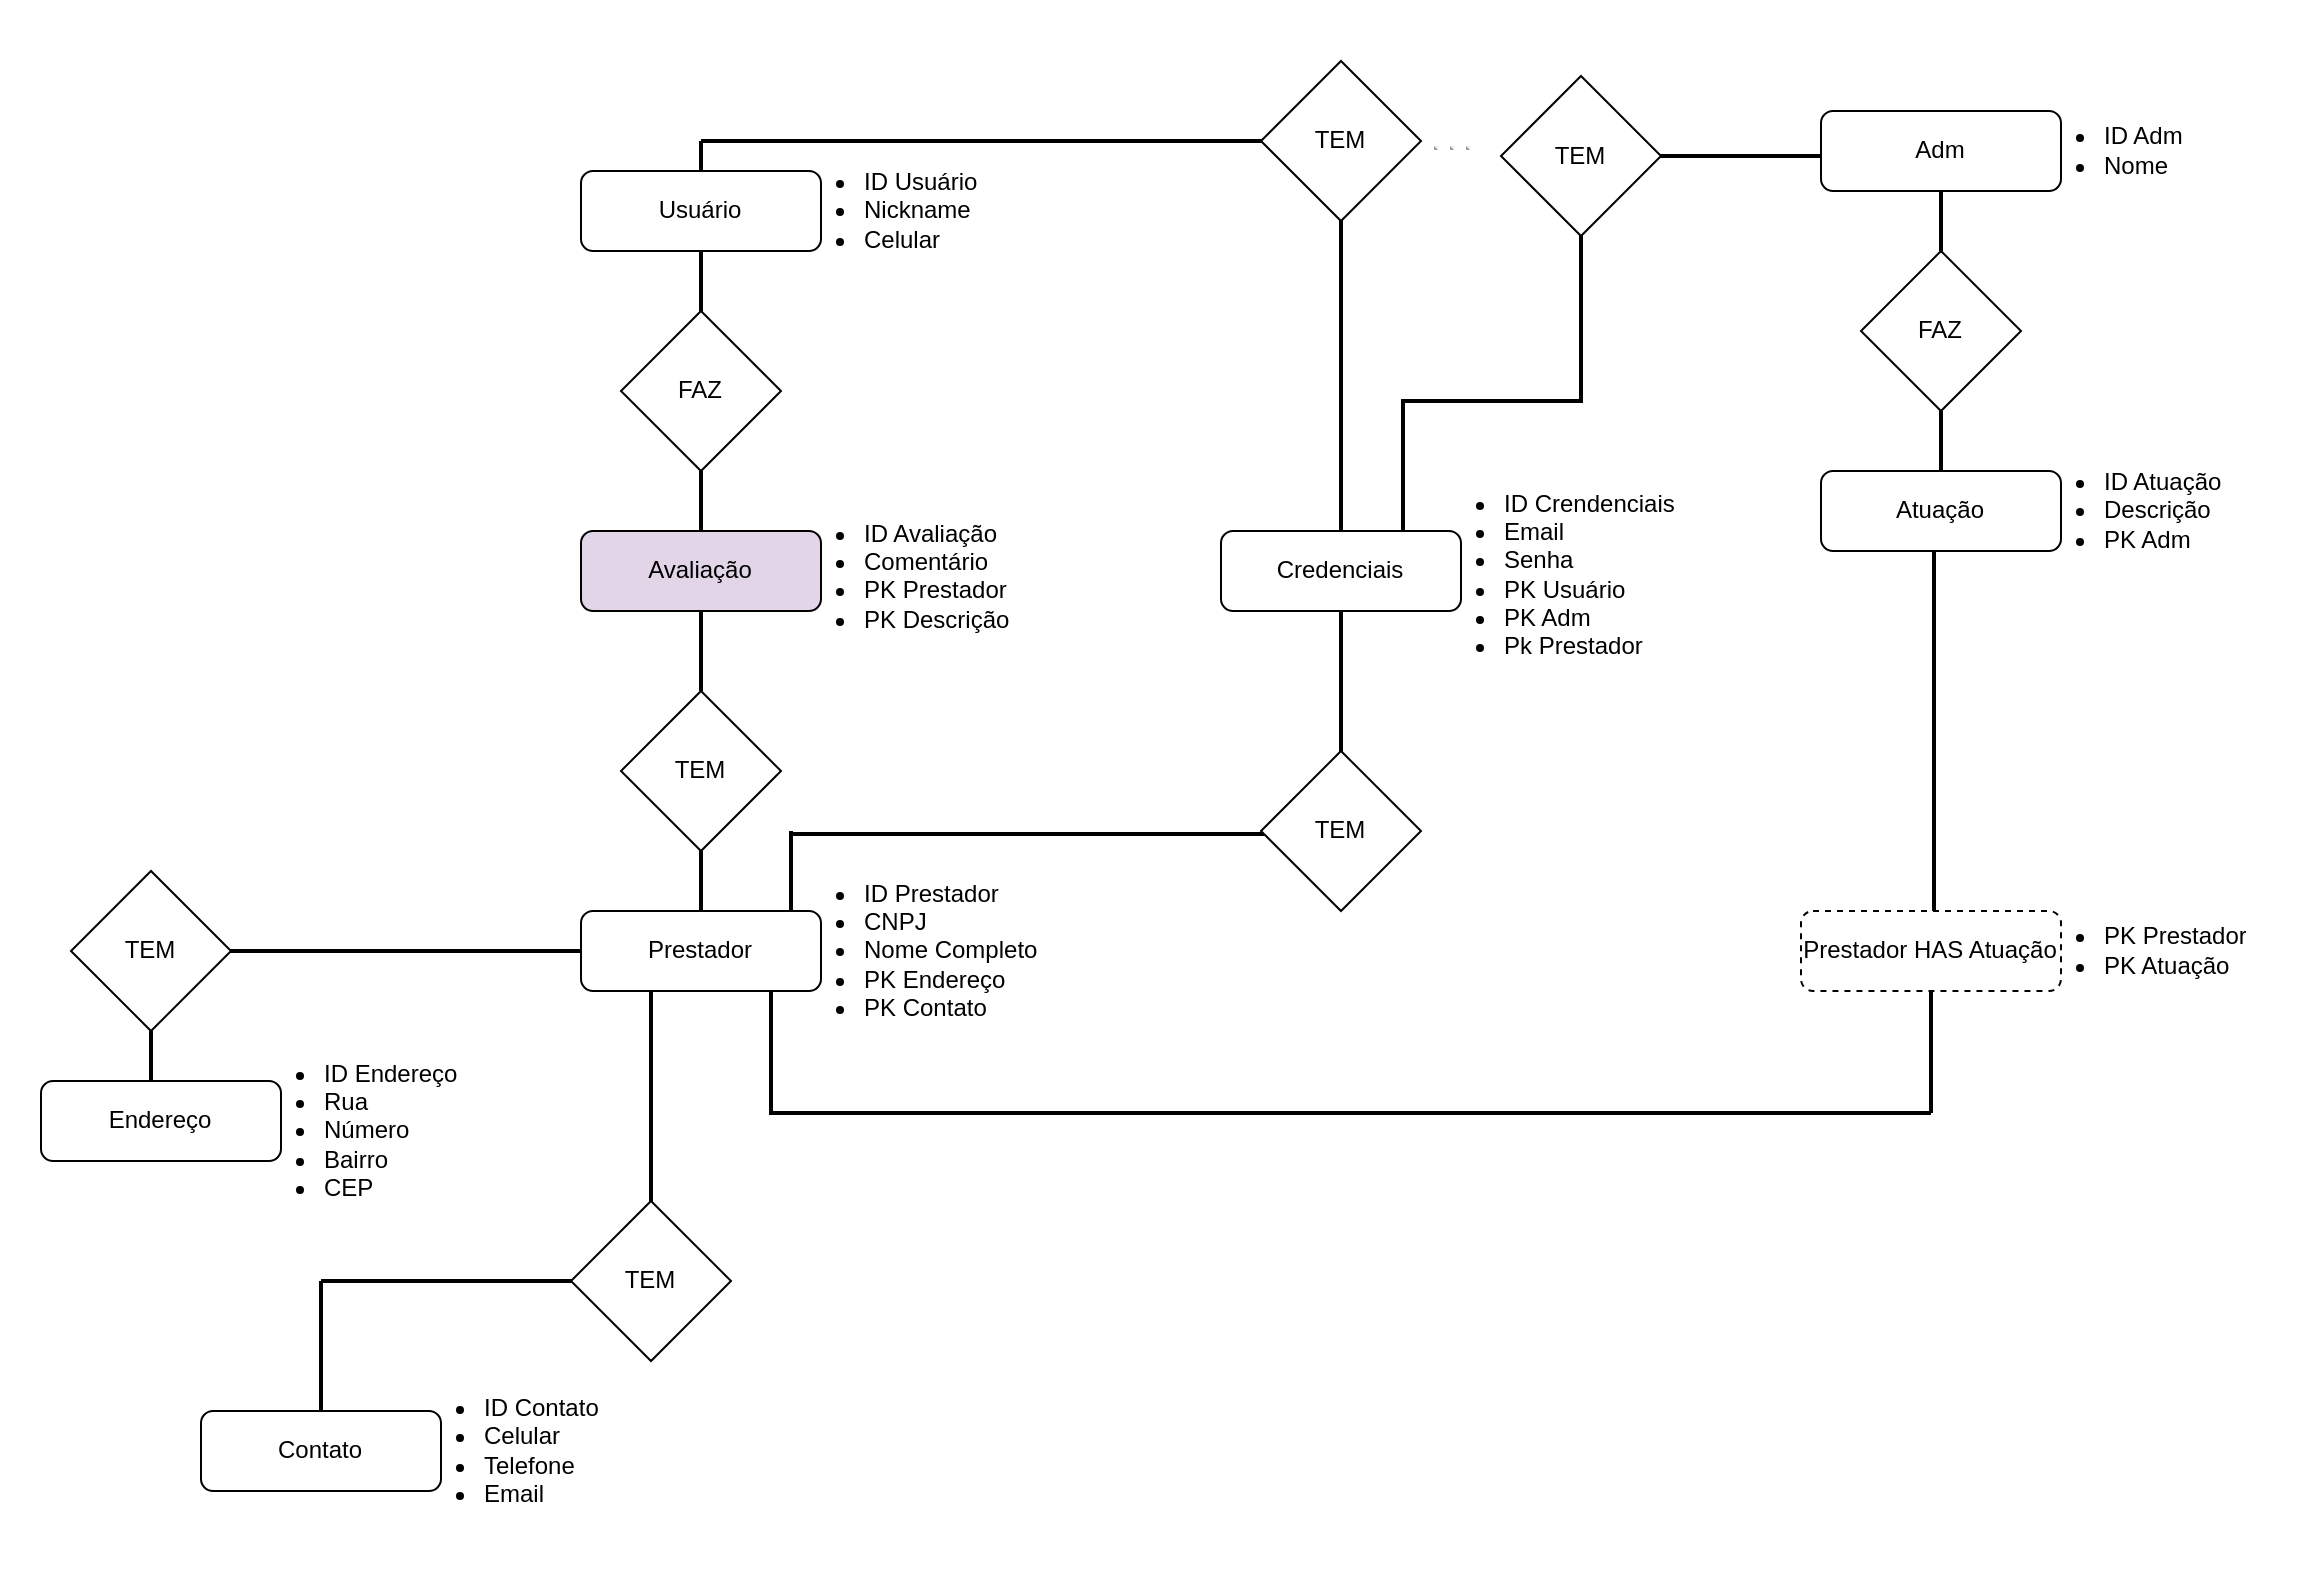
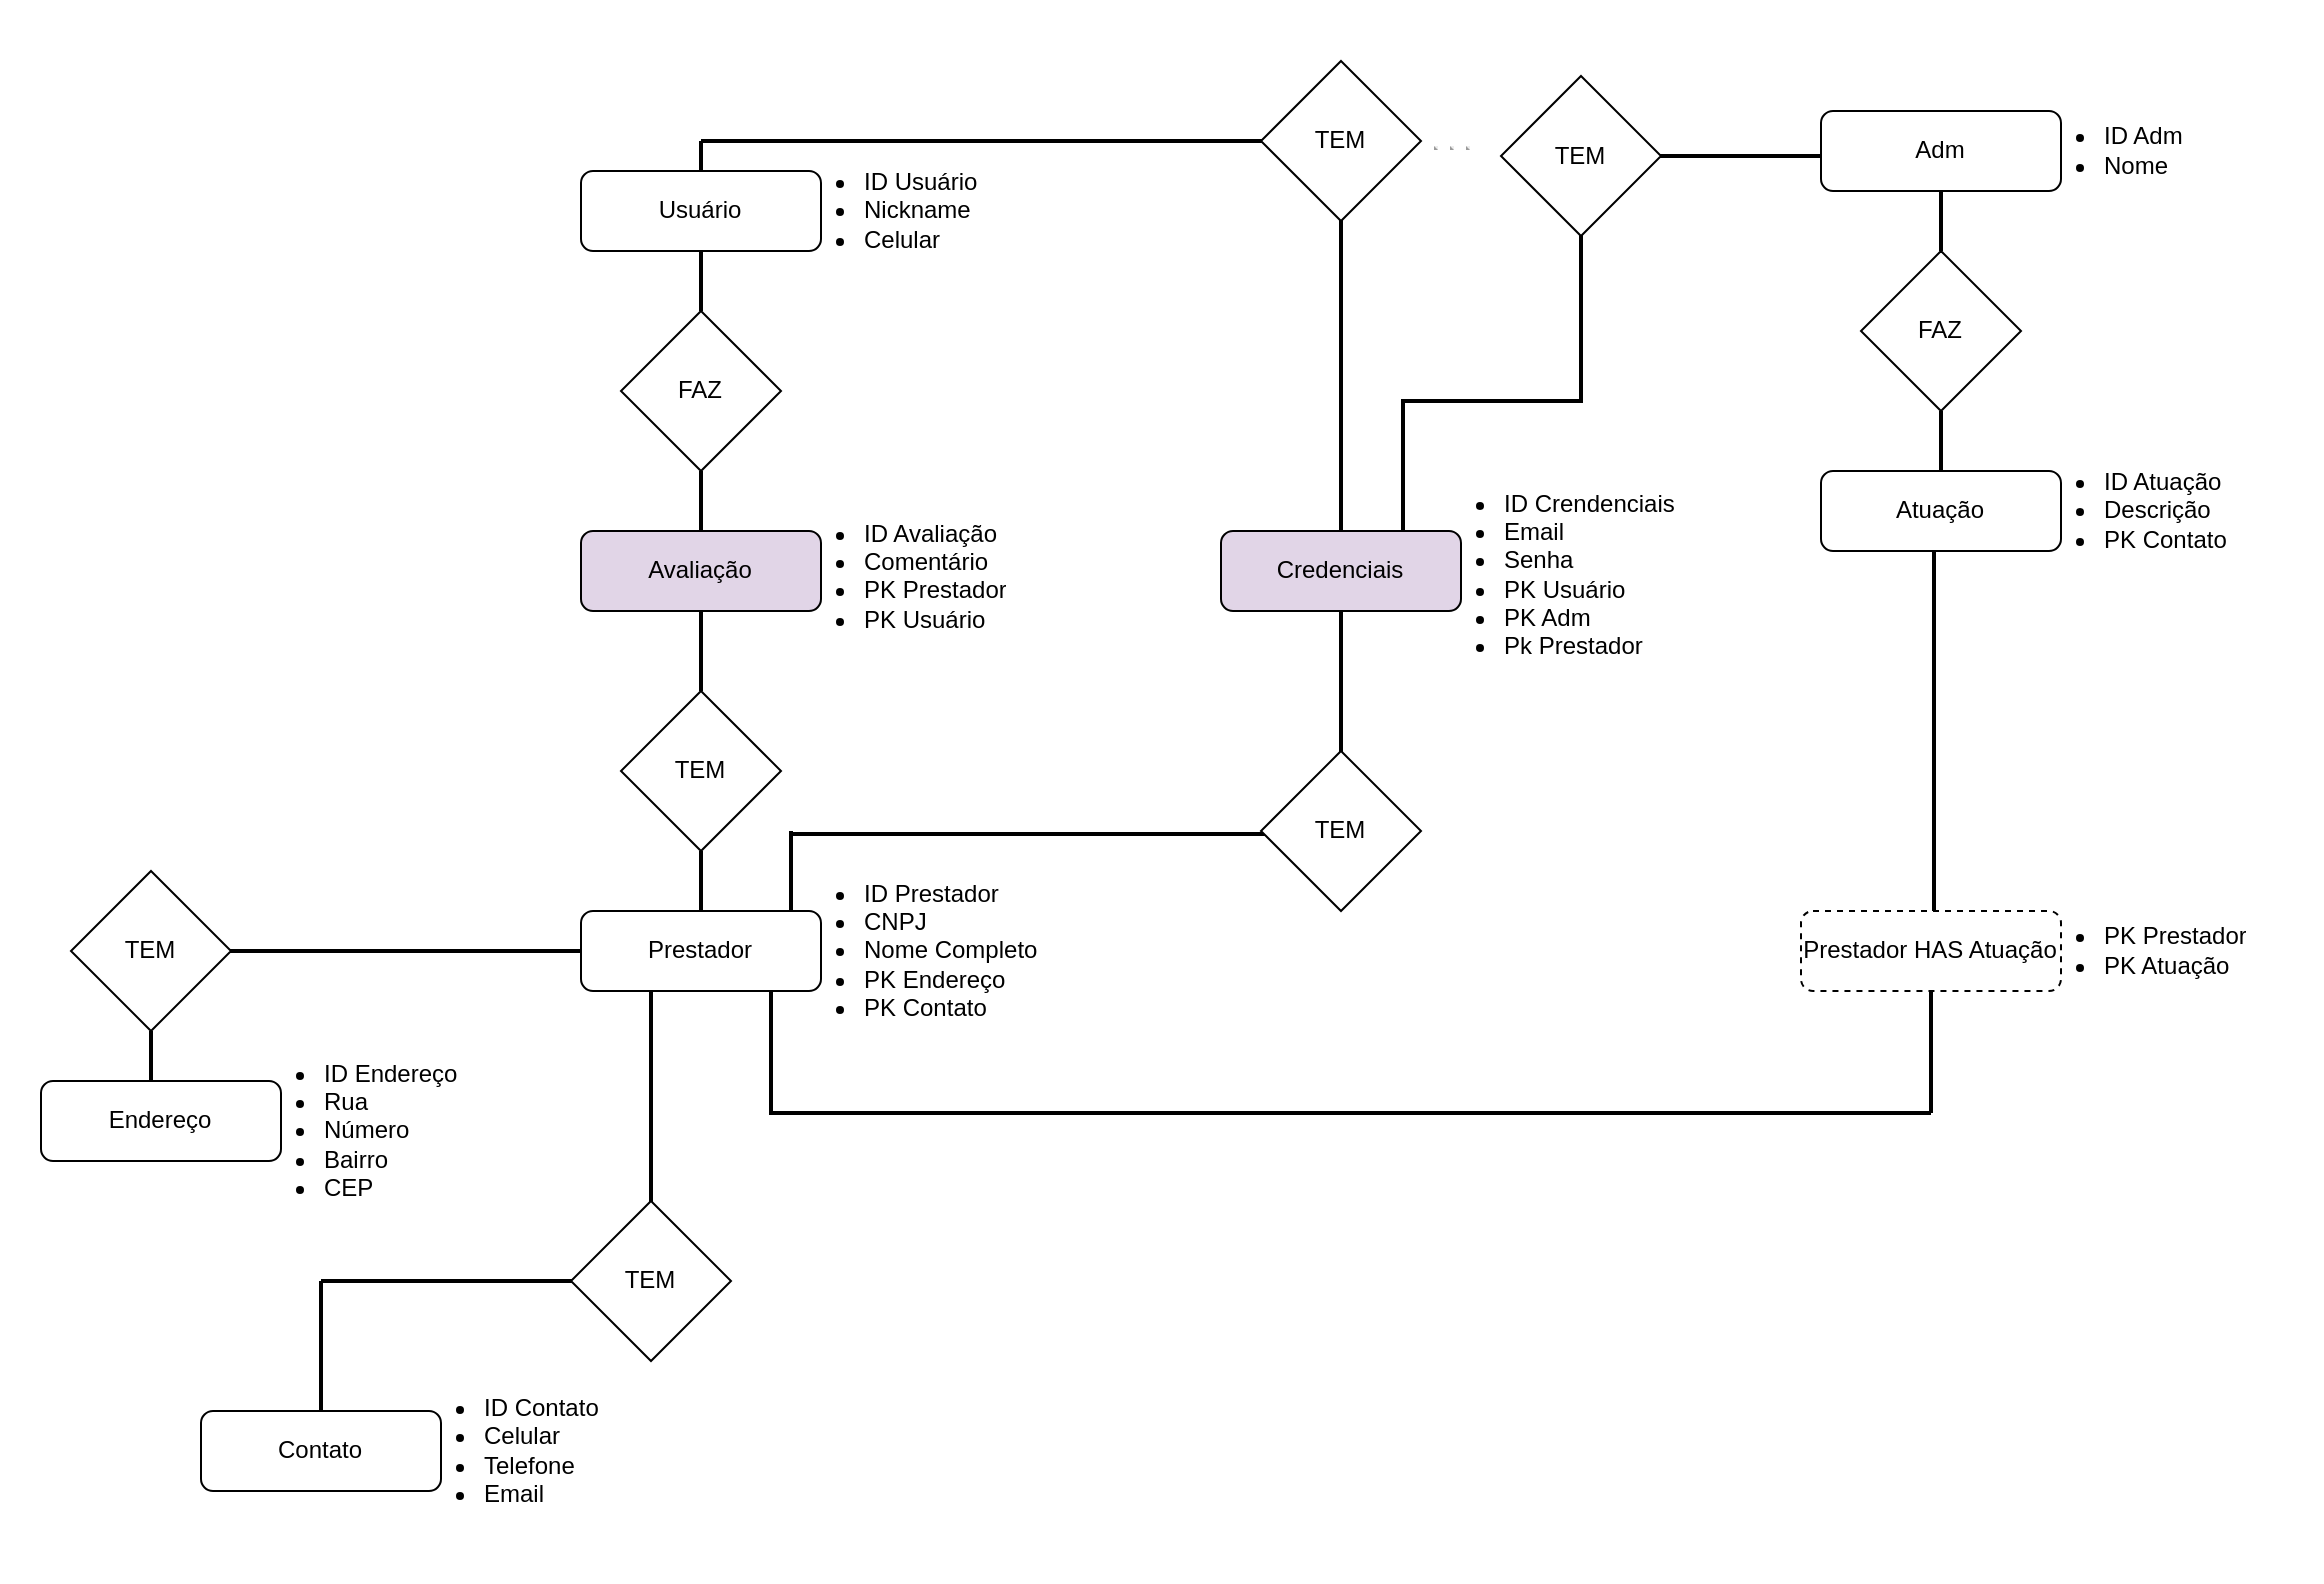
node "ID Atuação Descrição PK Adm": label "ID Atuação Descrição PK Adm" -> "ID Atuação Descrição PK Contato"
node "ID Avaliação Comentário PK Prestador PK Descrição": label "ID Avaliação Comentário PK Prestador PK Descrição" -> "ID Avaliação Comentário PK Prestador PK Usuário"
node "Credenciais": fillcolor #ffffff -> #e1d5e7
